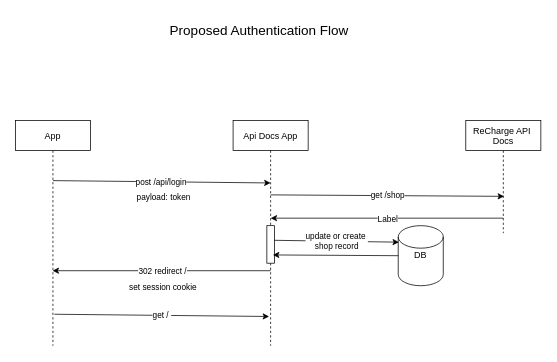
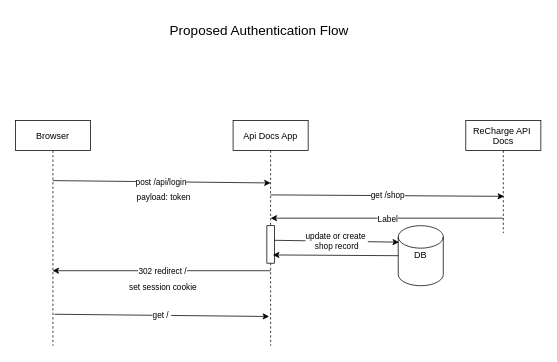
node "App": label "App" -> "Browser"
